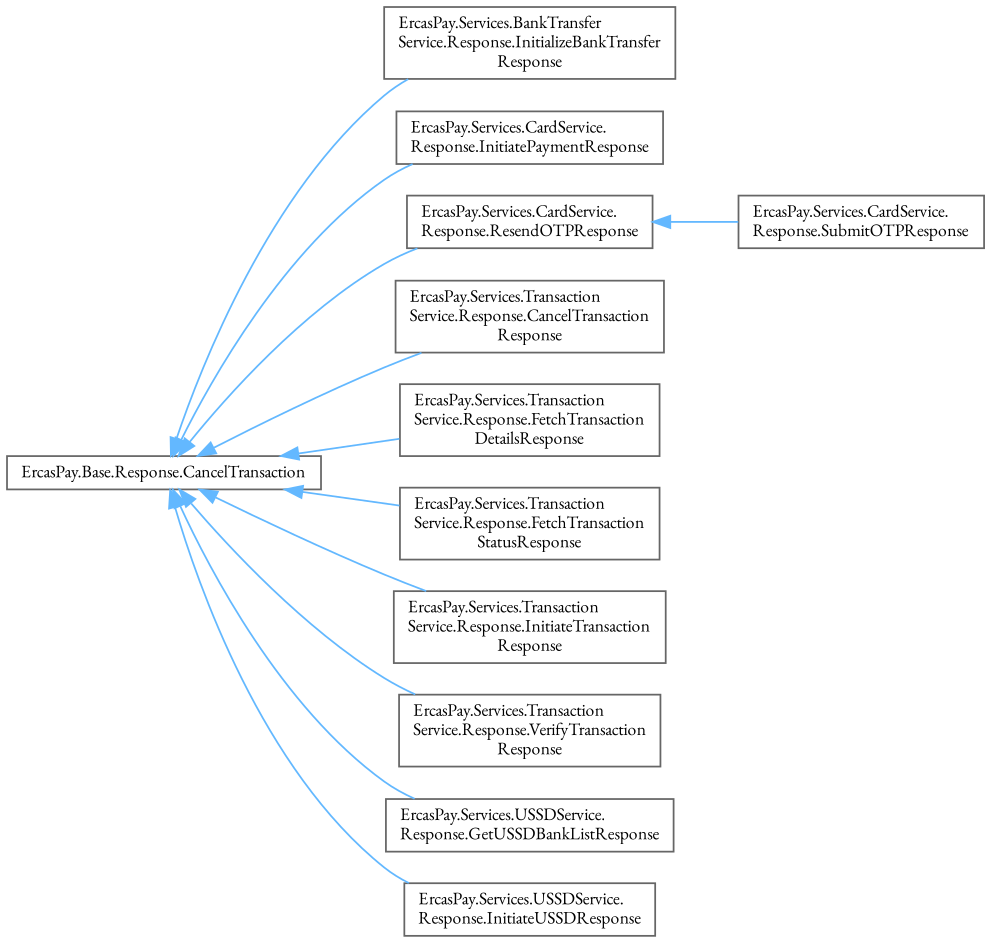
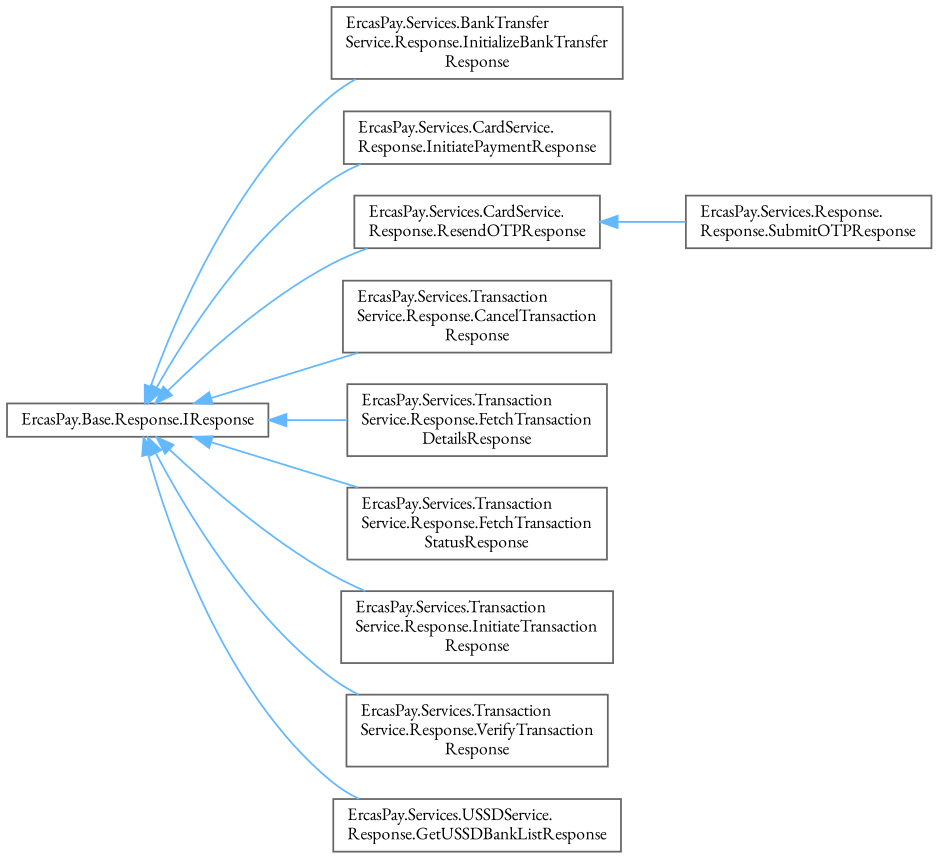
node "ErcasPay.Services.CardService. Response.SubmitOTPResponse": label "ErcasPay.Services.CardService. Response.SubmitOTPResponse" -> "ErcasPay.Services.Response. Response.SubmitOTPResponse"
node "ErcasPay.Base.Response.CancelTransaction": label "ErcasPay.Base.Response.CancelTransaction" -> "ErcasPay.Base.Response.IResponse"
node "ErcasPay.Services.USSDService. Response.InitiateUSSDResponse": removed
